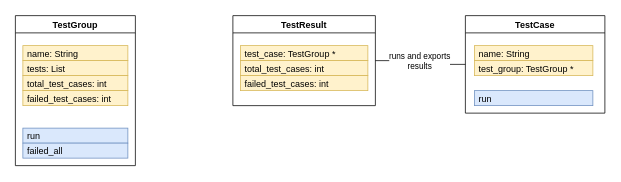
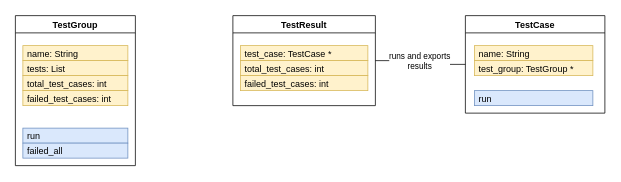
node "test_case: TestGroup *": label "test_case: TestGroup *" -> "test_case: TestCase *"
